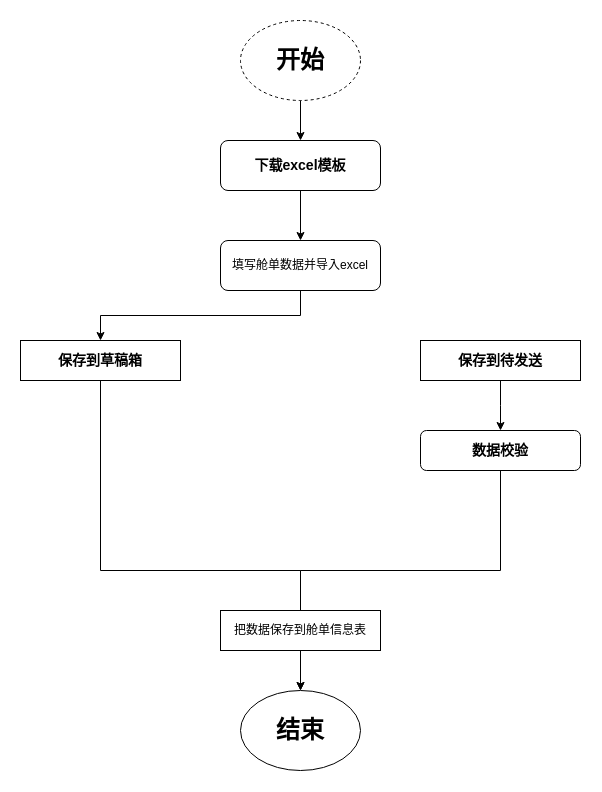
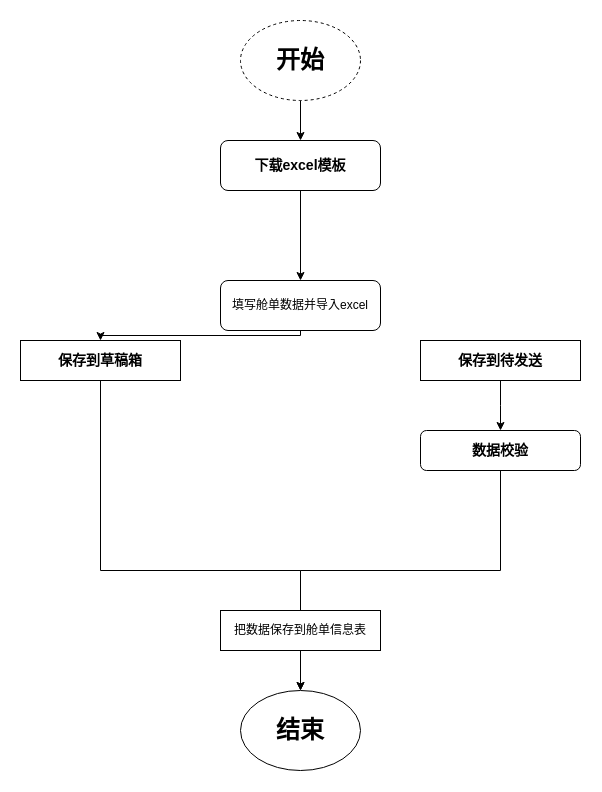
node "填写舱单数据并导入excel": moved (301, 266) -> (301, 306)
